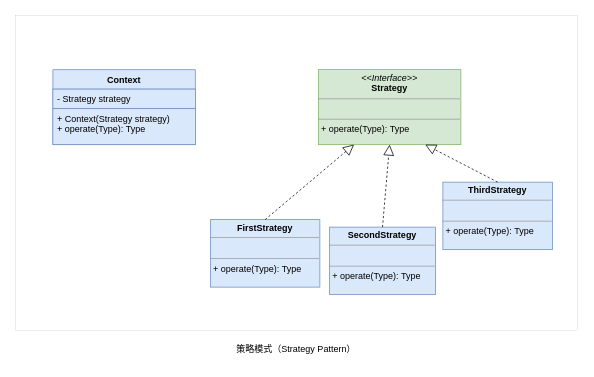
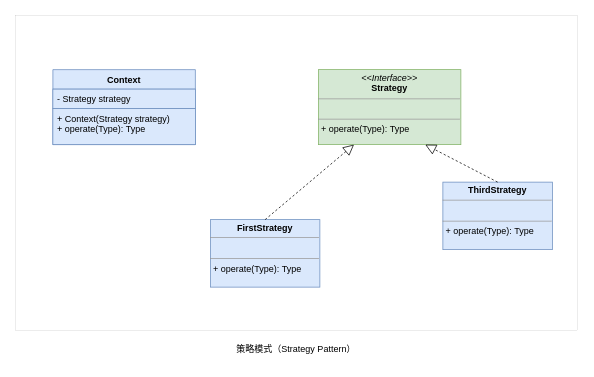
edge "SecondStrategy + operate(Type): Type" -> "<<Interface>> Strategy + operate(Type): Type": removed
node "SecondStrategy + operate(Type): Type": removed
